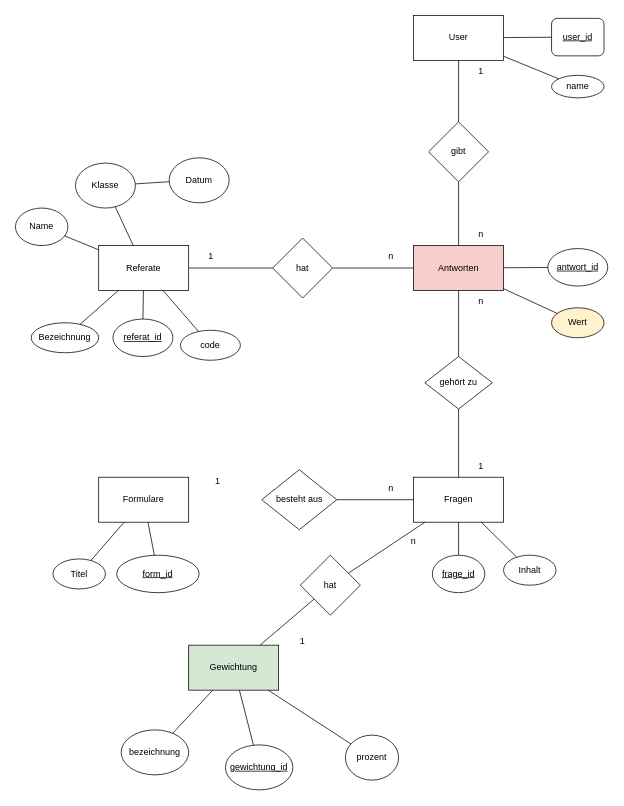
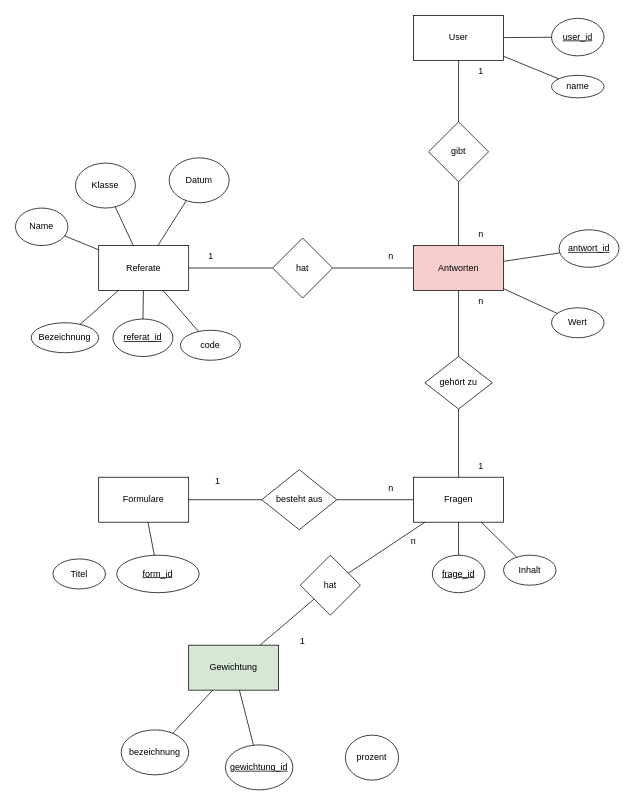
node "user_id": shape rounded rectangle -> ellipse
edge "Datum" -- "Klasse": now "Datum" -- "Referate"
node "antwort_id": moved (578, 267) -> (589, 249)
node "Wert": fillcolor #fff2cc -> #ffffff
edge "Formulare" -- "besteht aus": added
edge "Formulare" -- "Titel": removed
edge "Gewichtung" -- "prozent": removed
